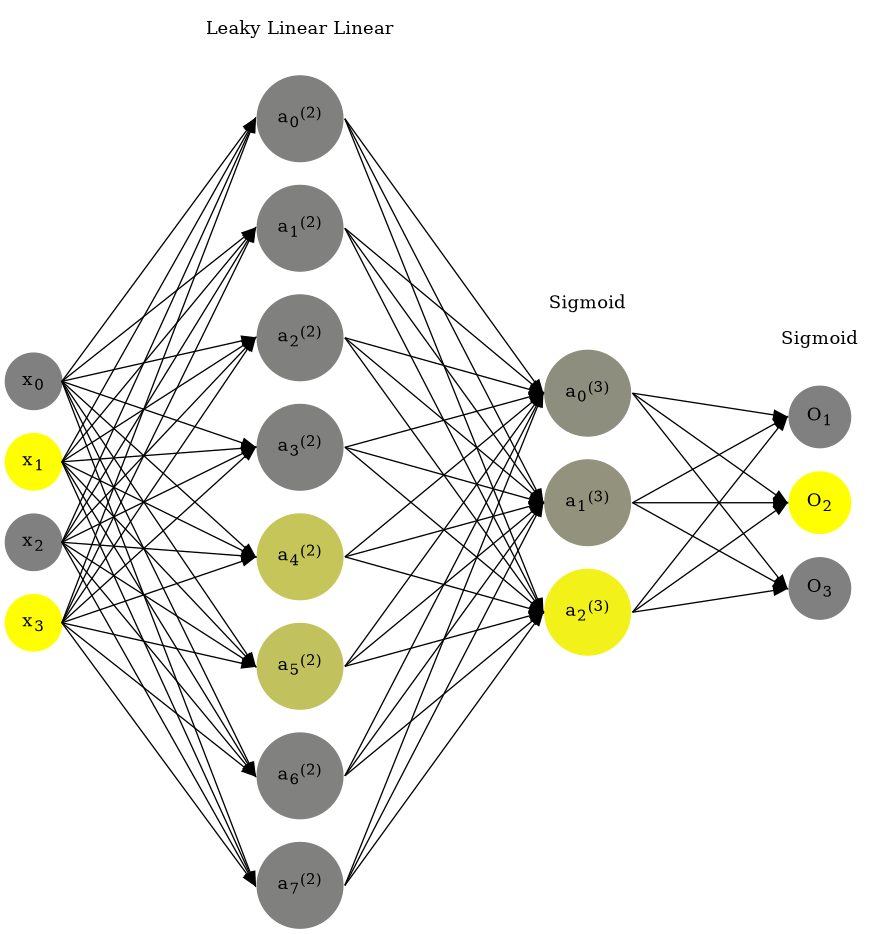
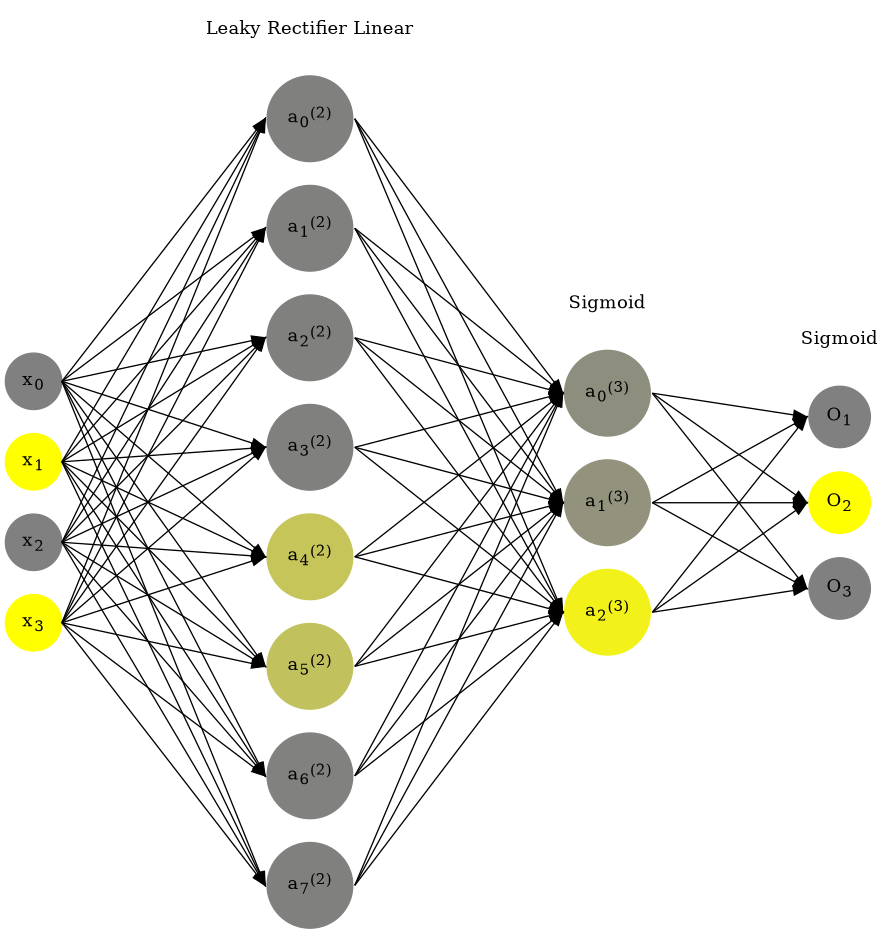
node "Leaky Linear Linear": label "Leaky Linear Linear" -> "Leaky Rectifier Linear"
